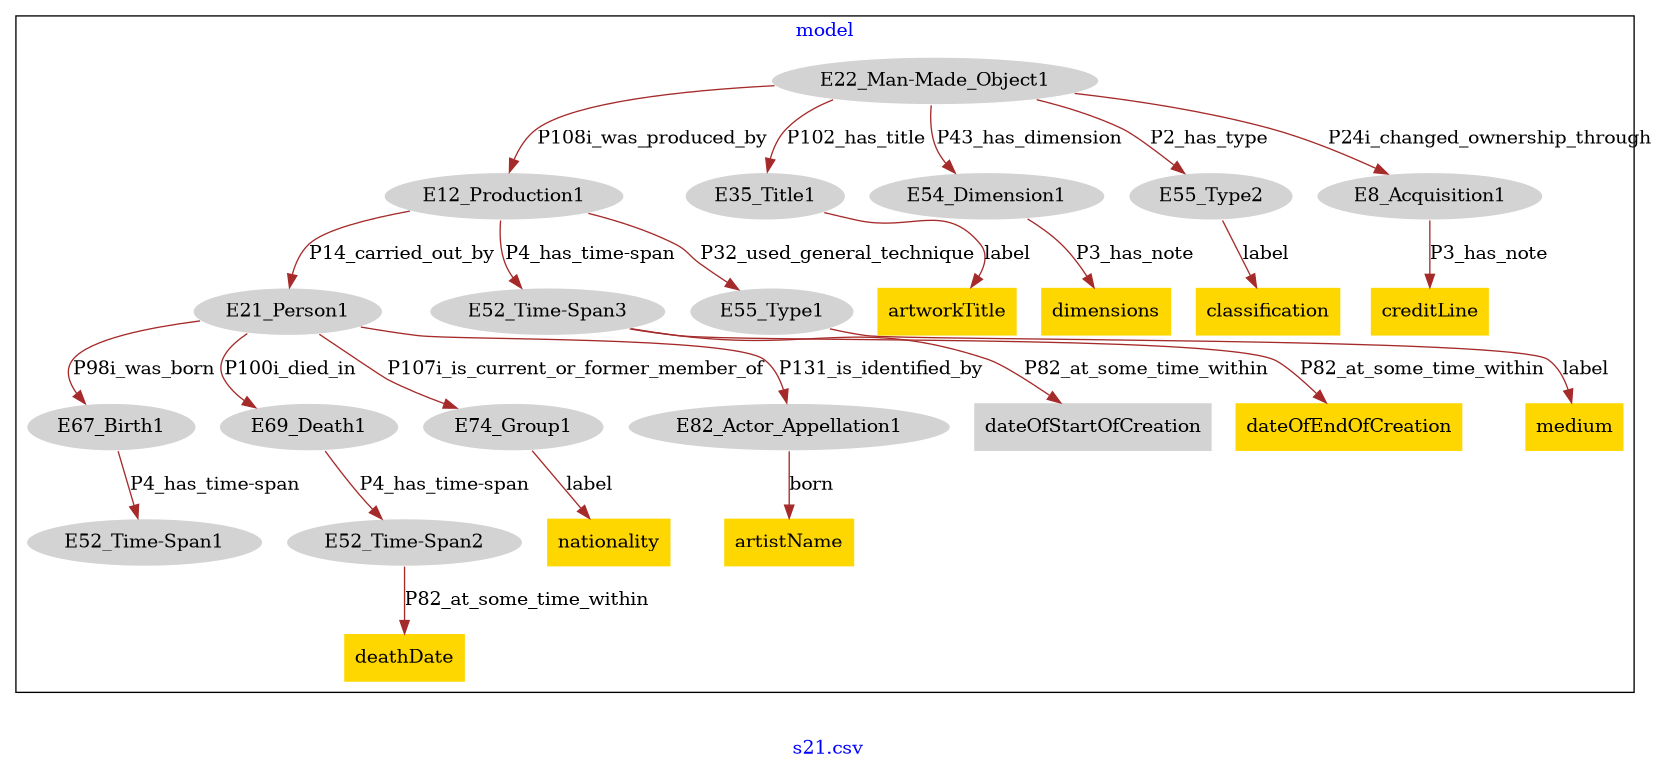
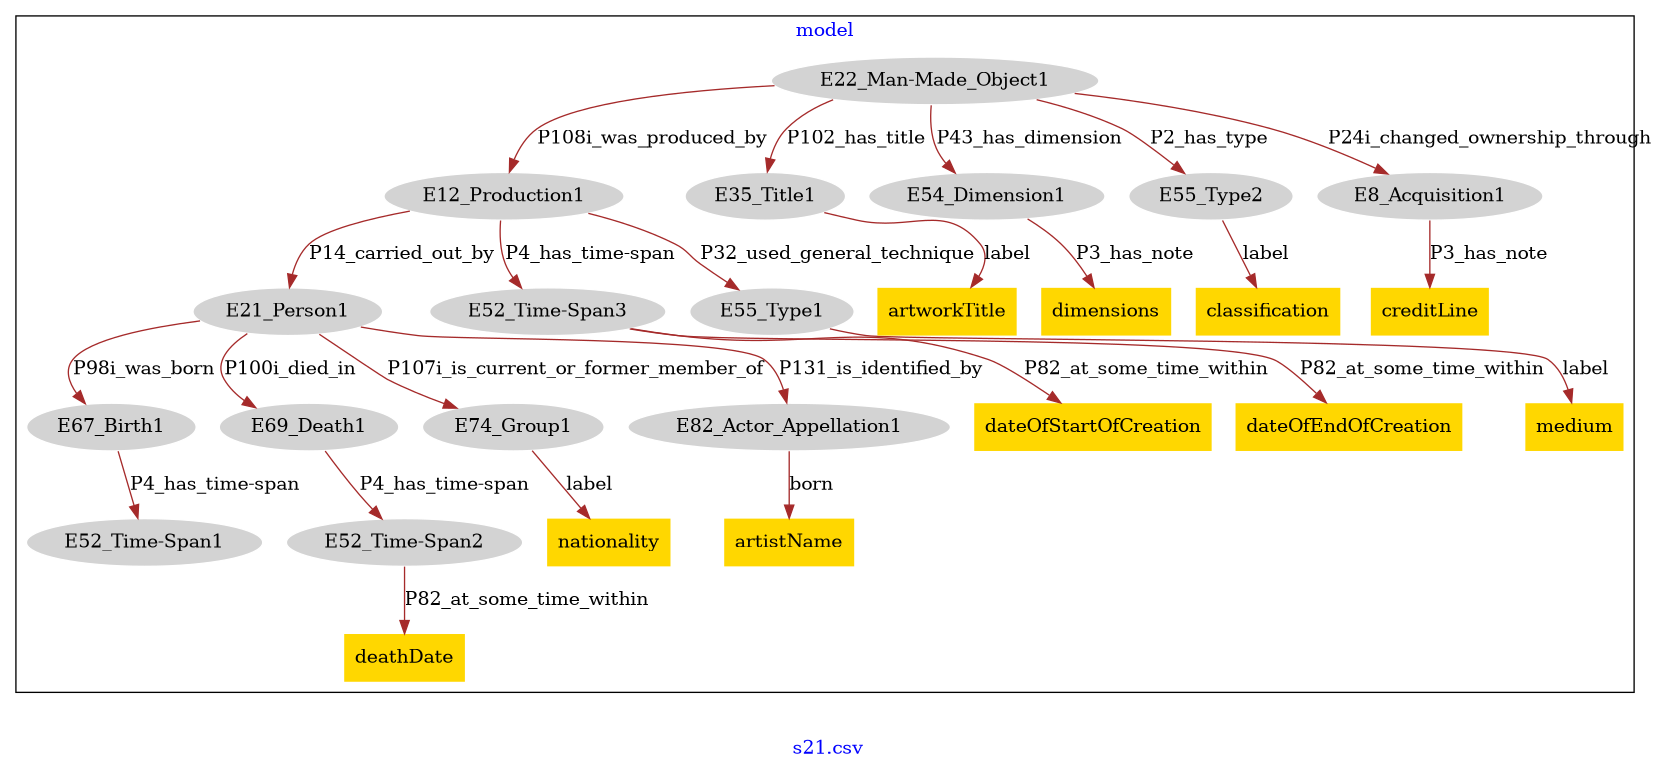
node "dateOfStartOfCreation": fillcolor lightgray -> gold
